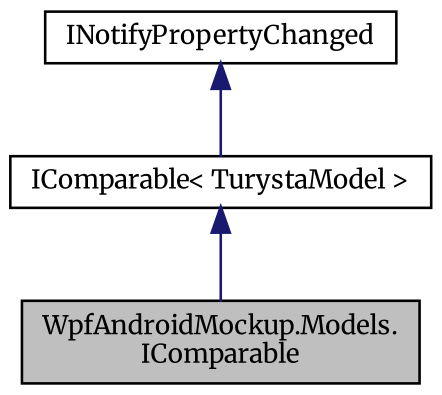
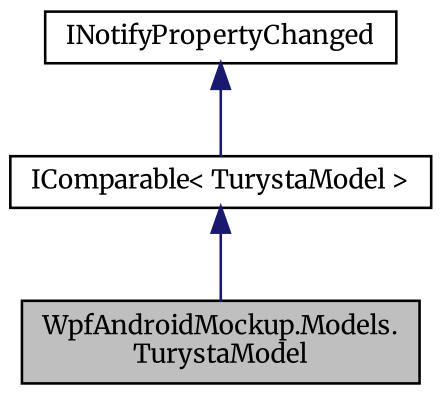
node "WpfAndroidMockup.Models. IComparable": label "WpfAndroidMockup.Models. IComparable" -> "WpfAndroidMockup.Models. TurystaModel"
